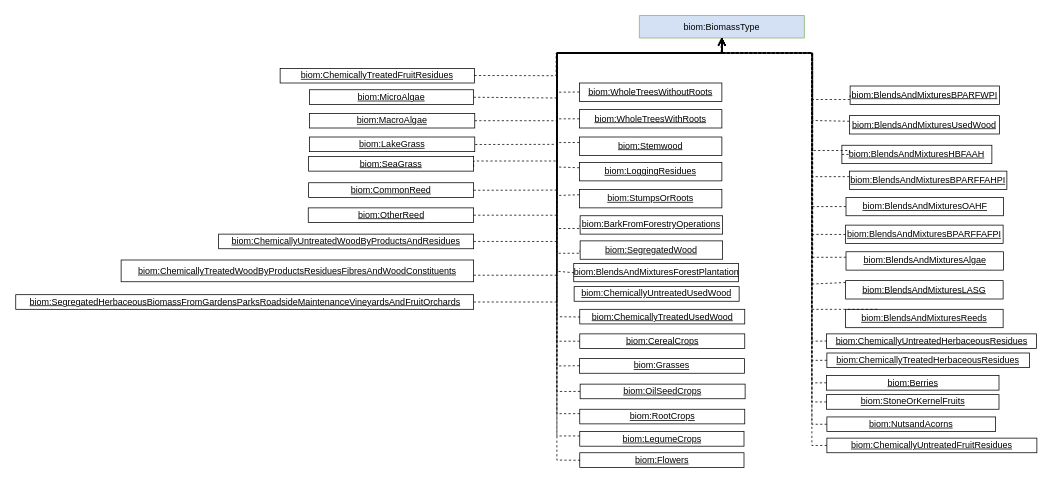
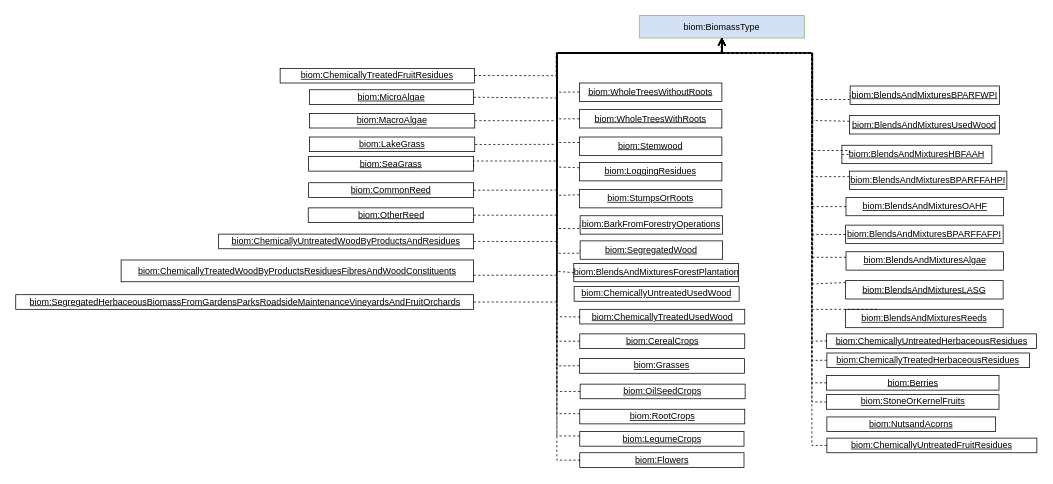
edge "biom:NutsandAcorns" -> "biom:BiomassType": removed
